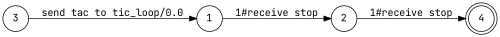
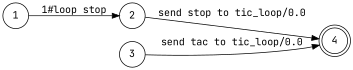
edge "1" -> "2": label "1#receive stop" -> "1#loop stop"
edge "2" -> "4": label "1#receive stop" -> "send stop to tic_loop/0.0"
edge "3" -> "1": now "3" -> "4"
